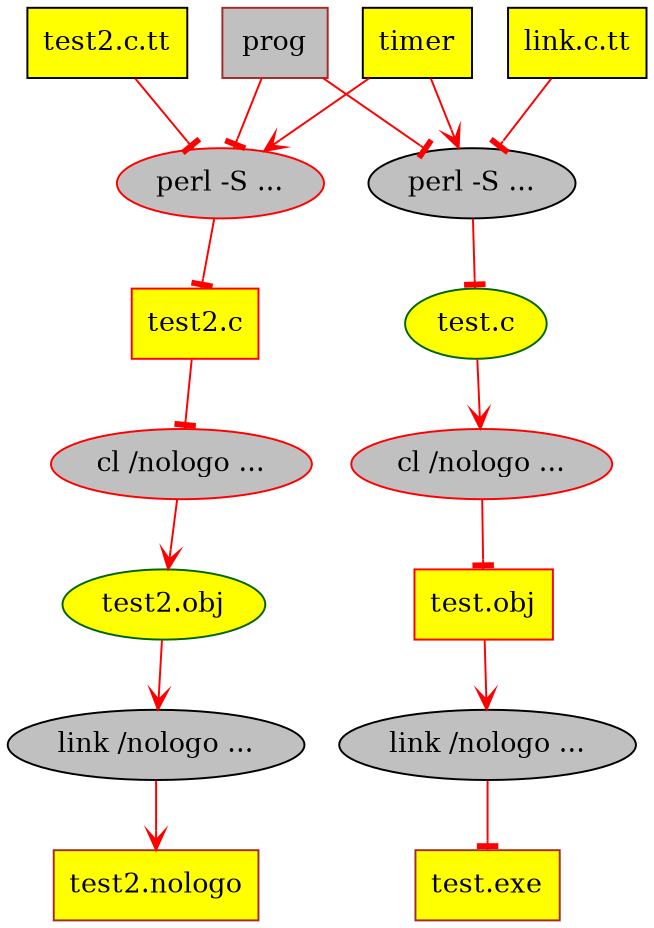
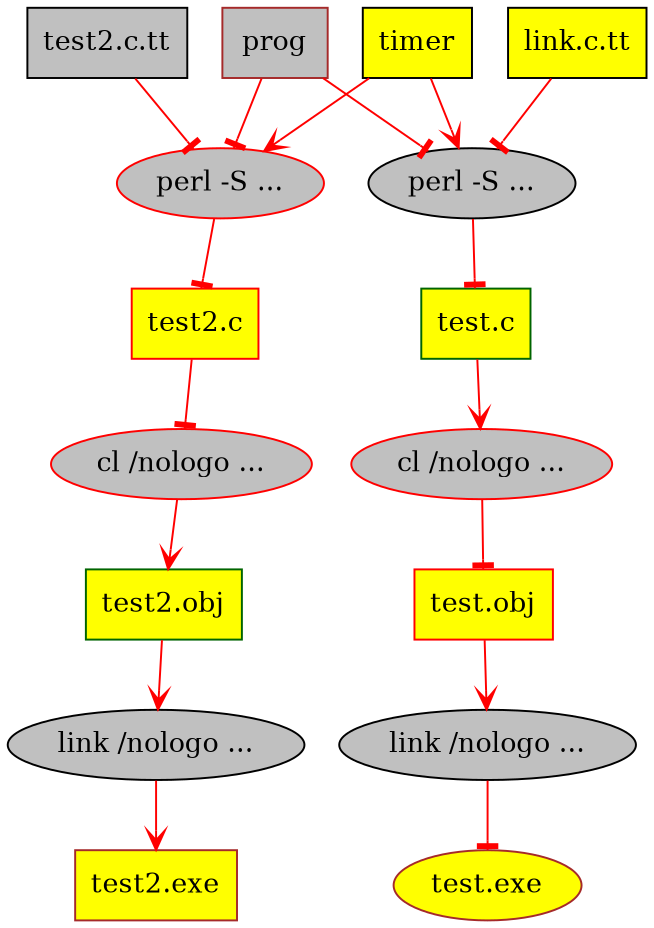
node "test2.c.tt": fillcolor yellow -> gray
node "test.c": shape ellipse -> box
node "test2.obj": shape ellipse -> box
node "test2.nologo": label "test2.nologo" -> "test2.exe"
node "test.exe": shape box -> ellipse
